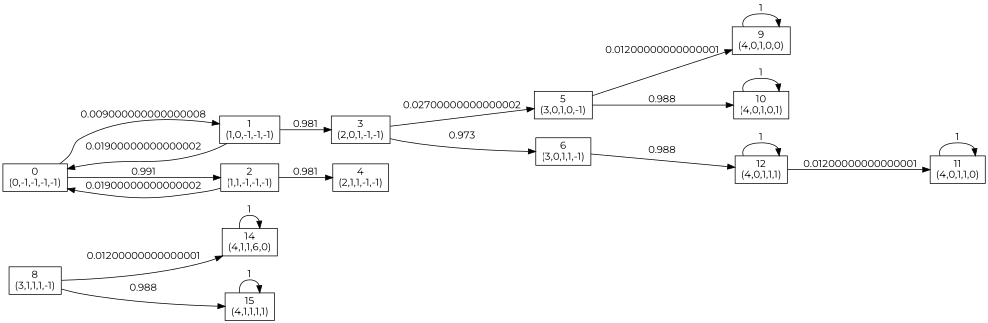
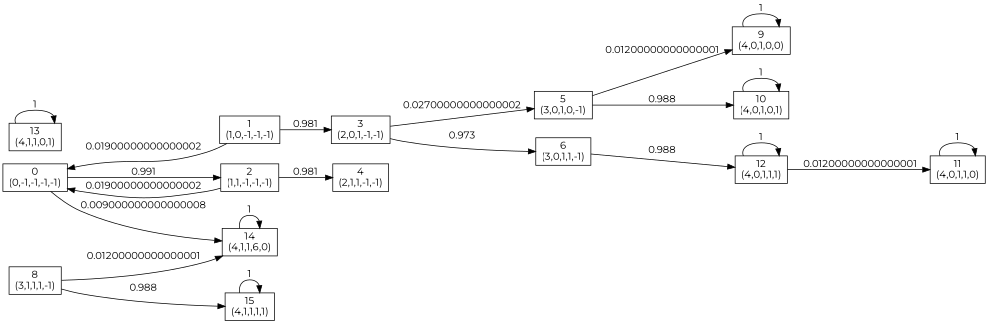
edge "0 (0,-1,-1,-1,-1)" -> "1 (1,0,-1,-1,-1)": now "0 (0,-1,-1,-1,-1)" -> "14 (4,1,1,6,0)"
node "13 (4,1,1,0,1)": added
